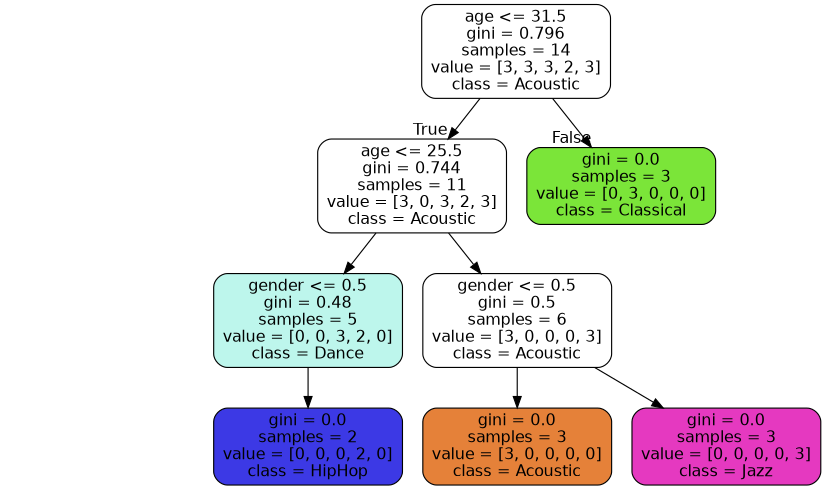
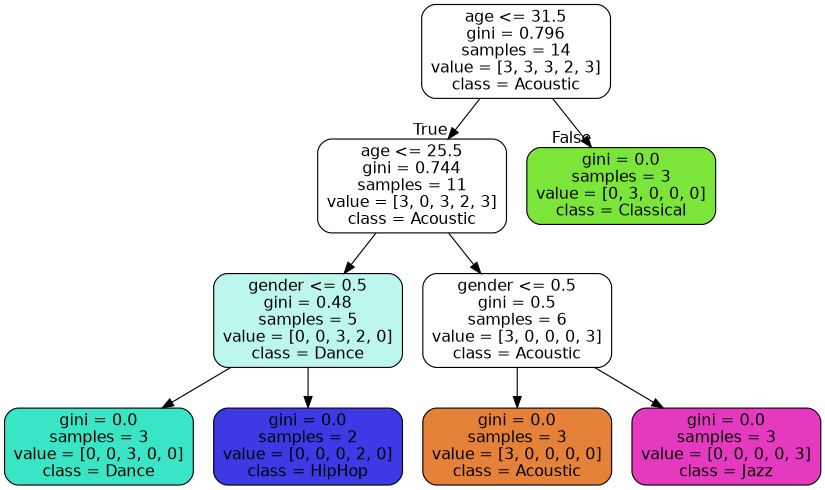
node "gini = 0.0 samples = 3 value = [0, 0, 3, 0, 0] class = Dance": added
